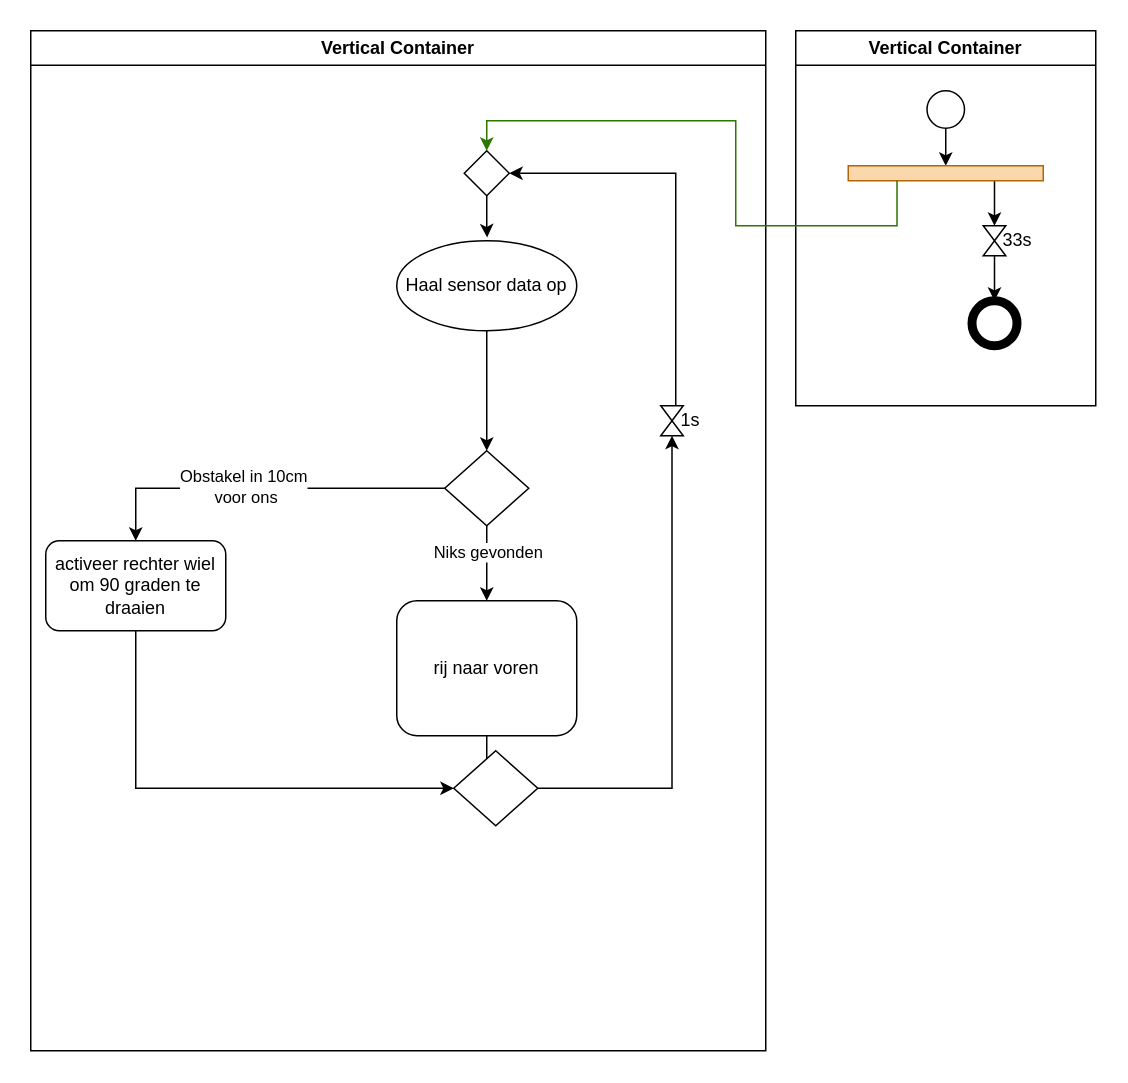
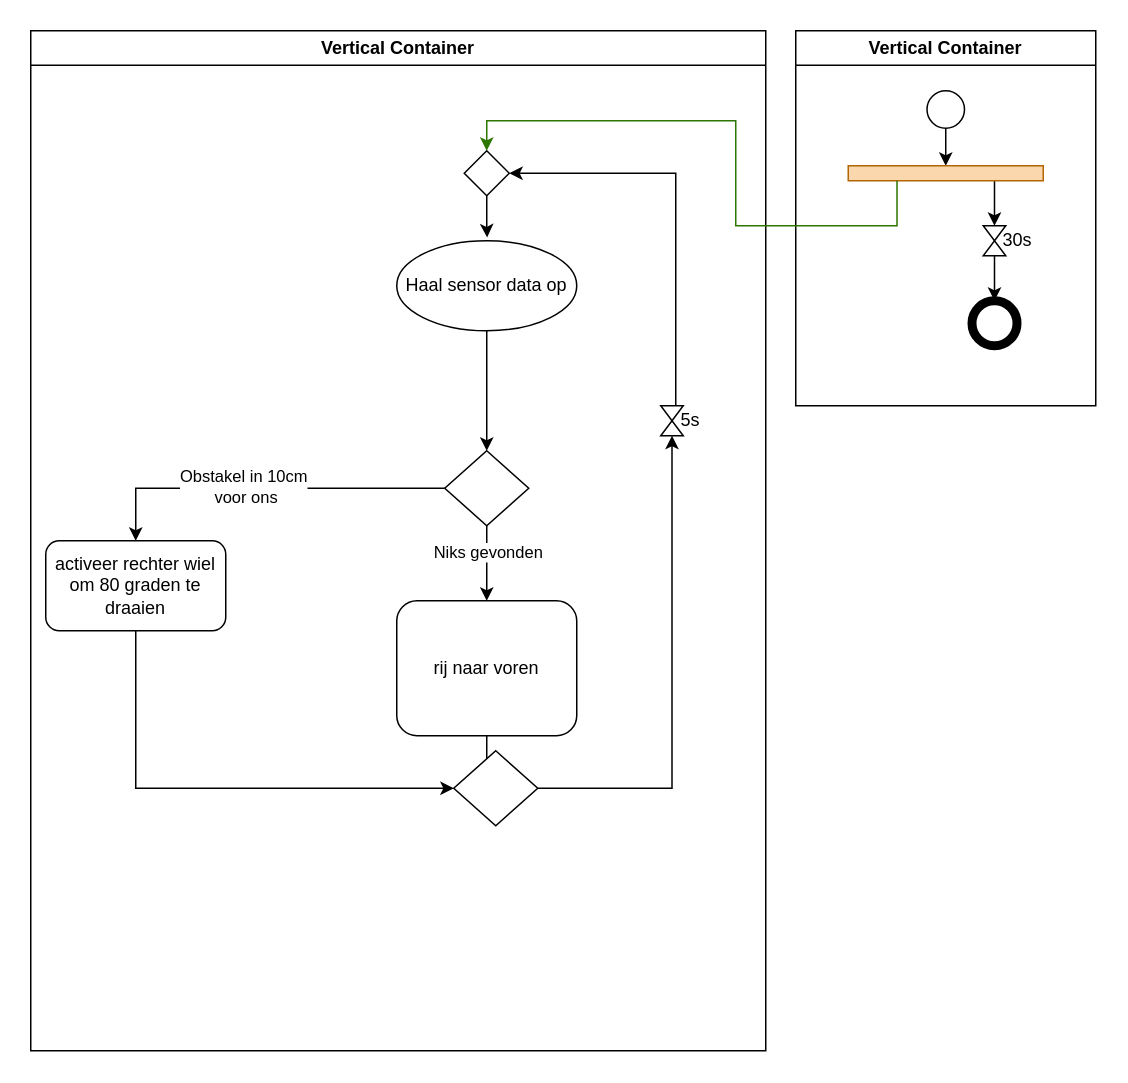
node "33s": label "33s" -> "30s"
node "1s": label "1s" -> "5s"
node "activeer rechter wiel om 90 graden te draaien": label "activeer rechter wiel om 90 graden te draaien" -> "activeer rechter wiel om 80 graden te draaien"
